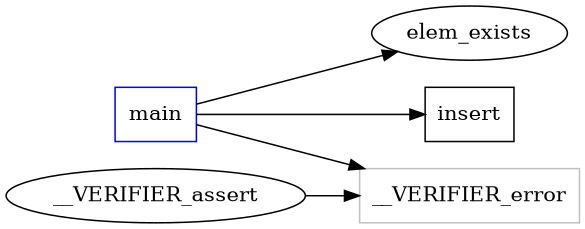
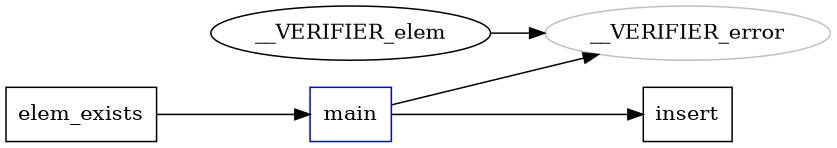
node "elem_exists": shape ellipse -> box
edge "main" -> "elem_exists": reversed
node "__VERIFIER_assert": label "__VERIFIER_assert" -> "__VERIFIER_elem"
node "__VERIFIER_error": shape box -> ellipse
